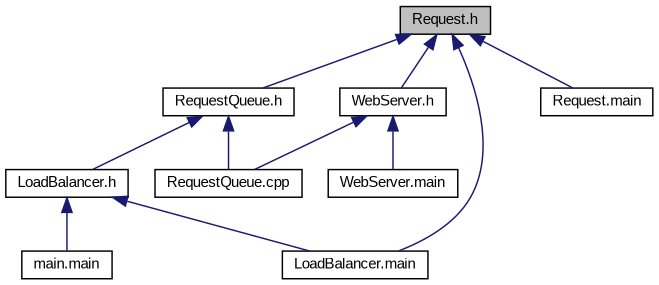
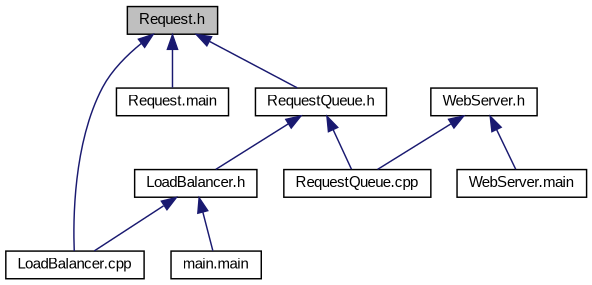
edge "WebServer.h" -> "Request.h": removed
node "LoadBalancer.main": label "LoadBalancer.main" -> "LoadBalancer.cpp"
